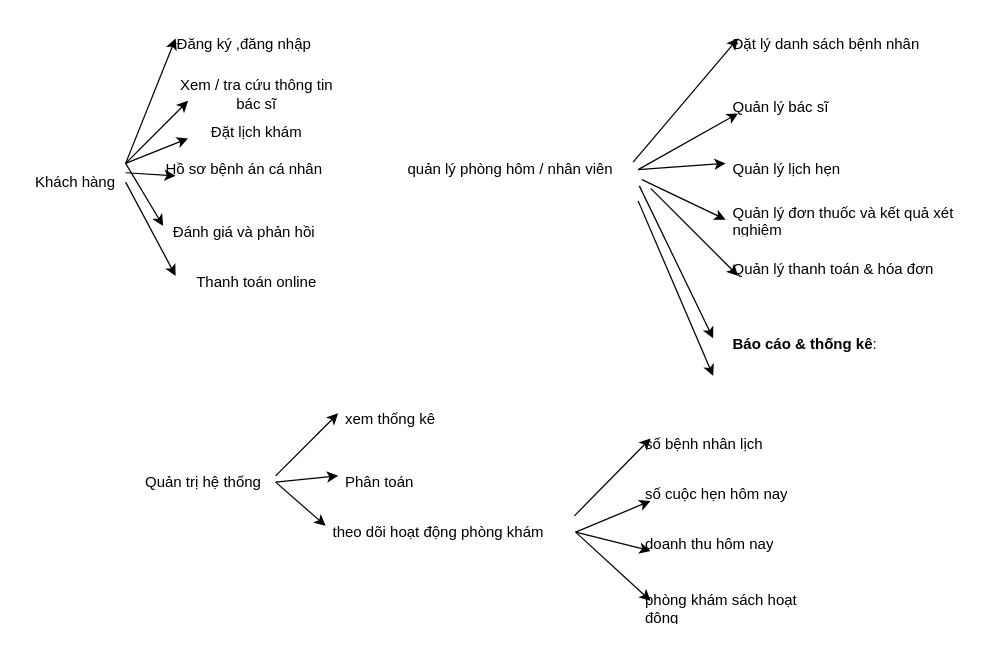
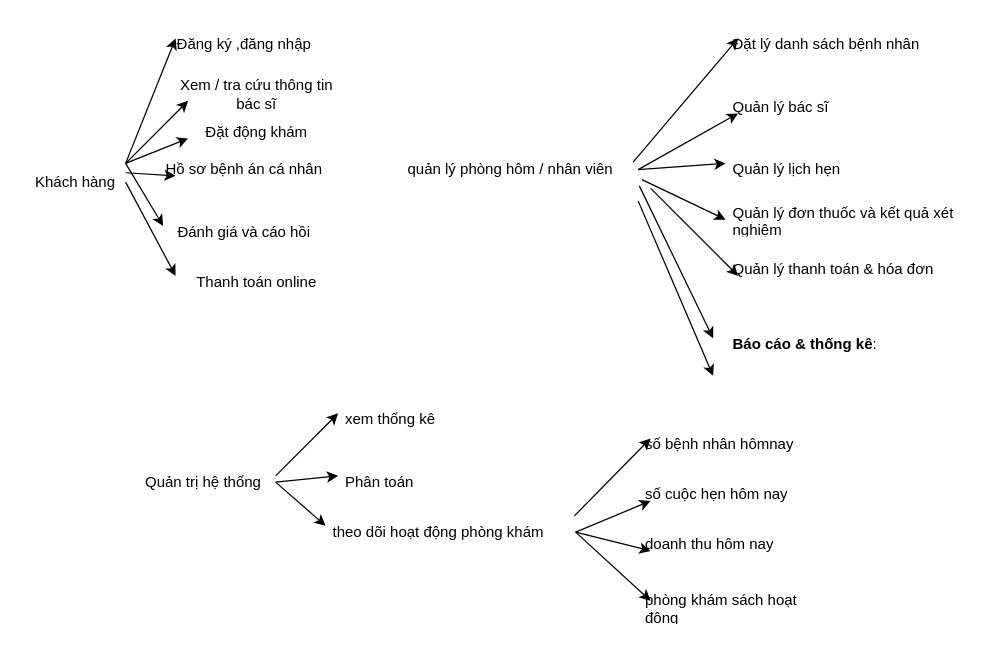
node "Đặt lịch khám": label "Đặt lịch khám" -> "Đặt động khám"
node "Đánh giá và phản hồi": label "Đánh giá và phản hồi" -> "Đánh giá và cáo hồi"
node "số bệnh nhân lịch": label "số bệnh nhân lịch" -> "số bệnh nhân hômnay"
